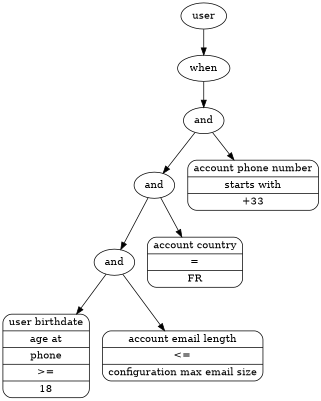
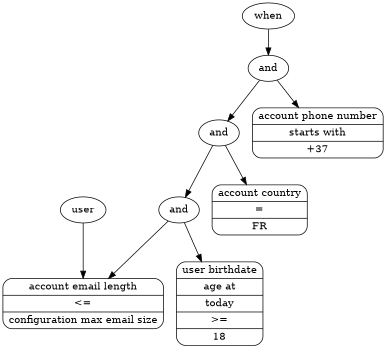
edge "user" -> "when": now "user" -> "account email length"
node "account phone number": text "+33" -> "+37"
node "user birthdate": text "phone" -> "today"
